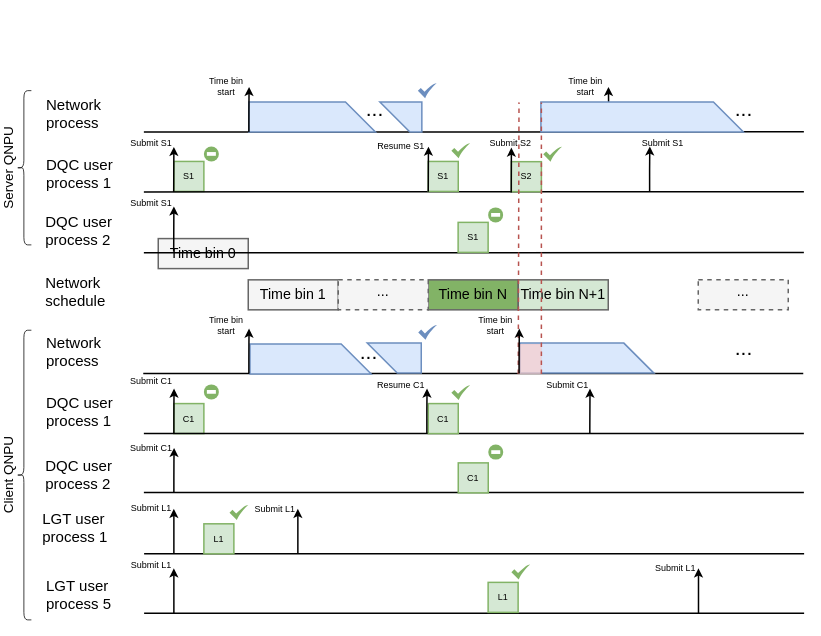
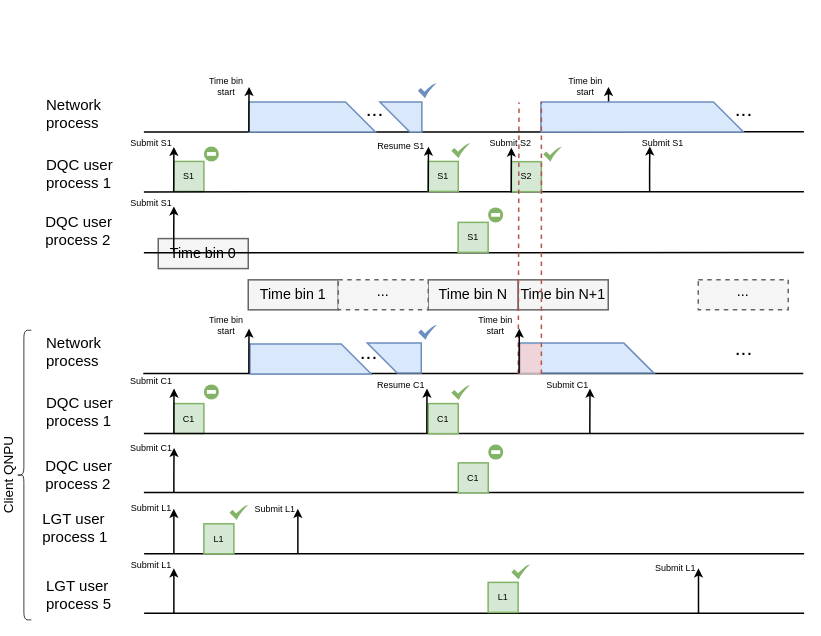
node "Server QNPU": removed
node "Network schedule": removed
node "Time bin N": fillcolor #82b366 -> #f5f5f5
node "Time bin N+1": fillcolor #d5e8d4 -> #f5f5f5
